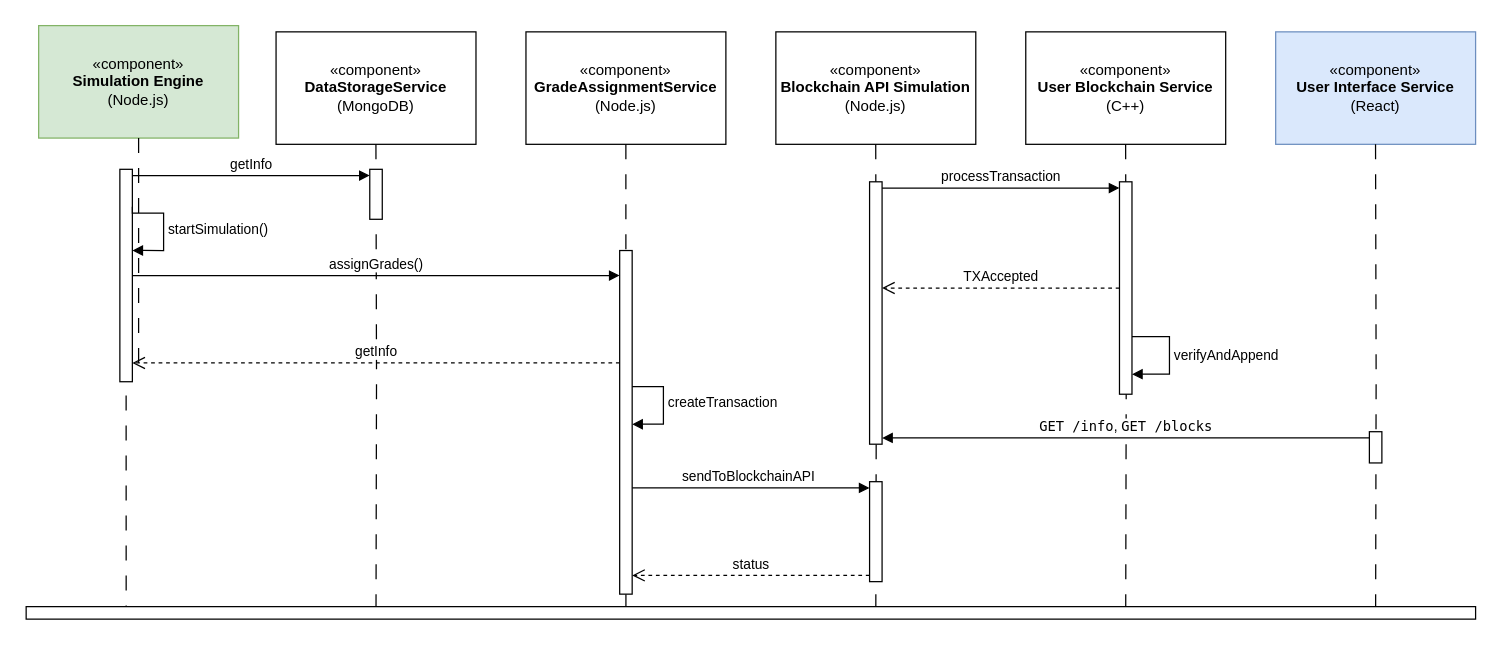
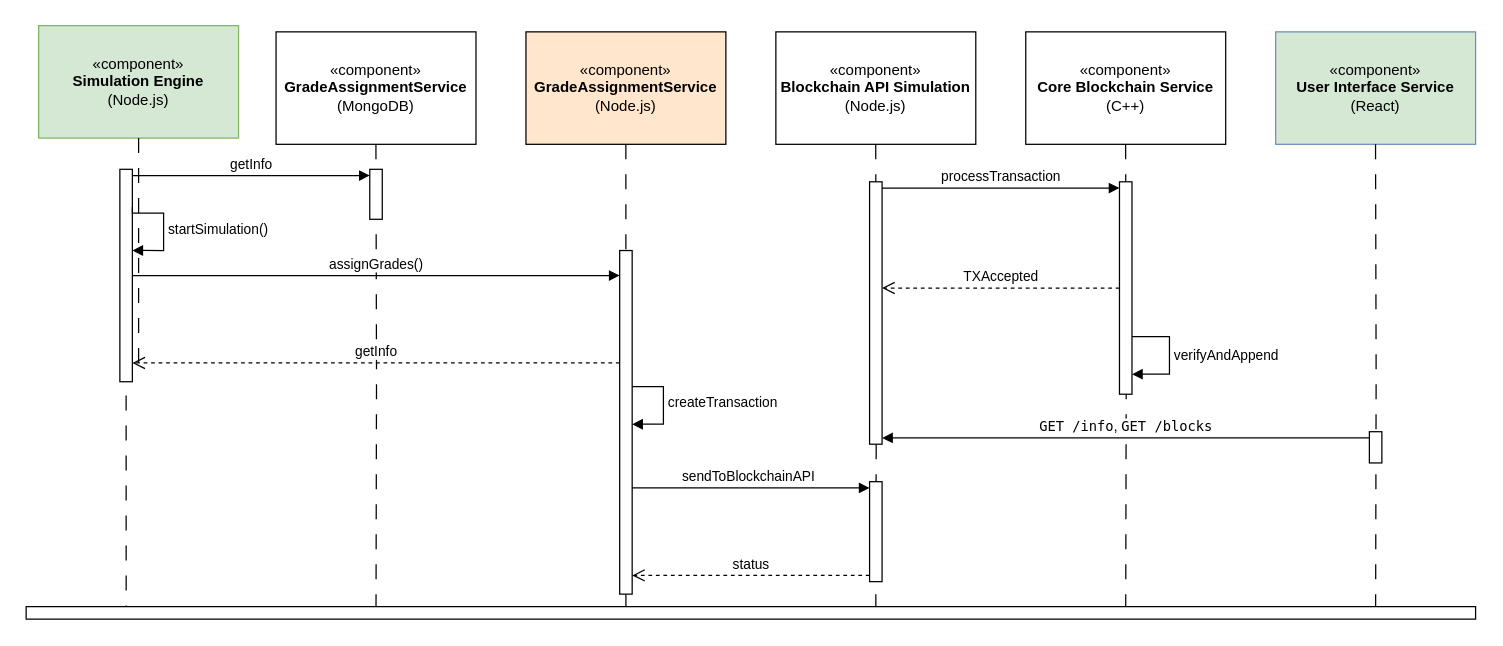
node "«component» DataStorageService (MongoDB)": label "«component» DataStorageService (MongoDB)" -> "«component» GradeAssignmentService (MongoDB)"
node "«component» GradeAssignmentService (Node.js)": fillcolor #ffffff -> #ffe6cc
node "«component» User Blockchain Service (C++)": label "«component» User Blockchain Service (C++)" -> "«component» Core Blockchain Service (C++)"
node "«component» User Interface Service (React)": fillcolor #dae8fc -> #d5e8d4
